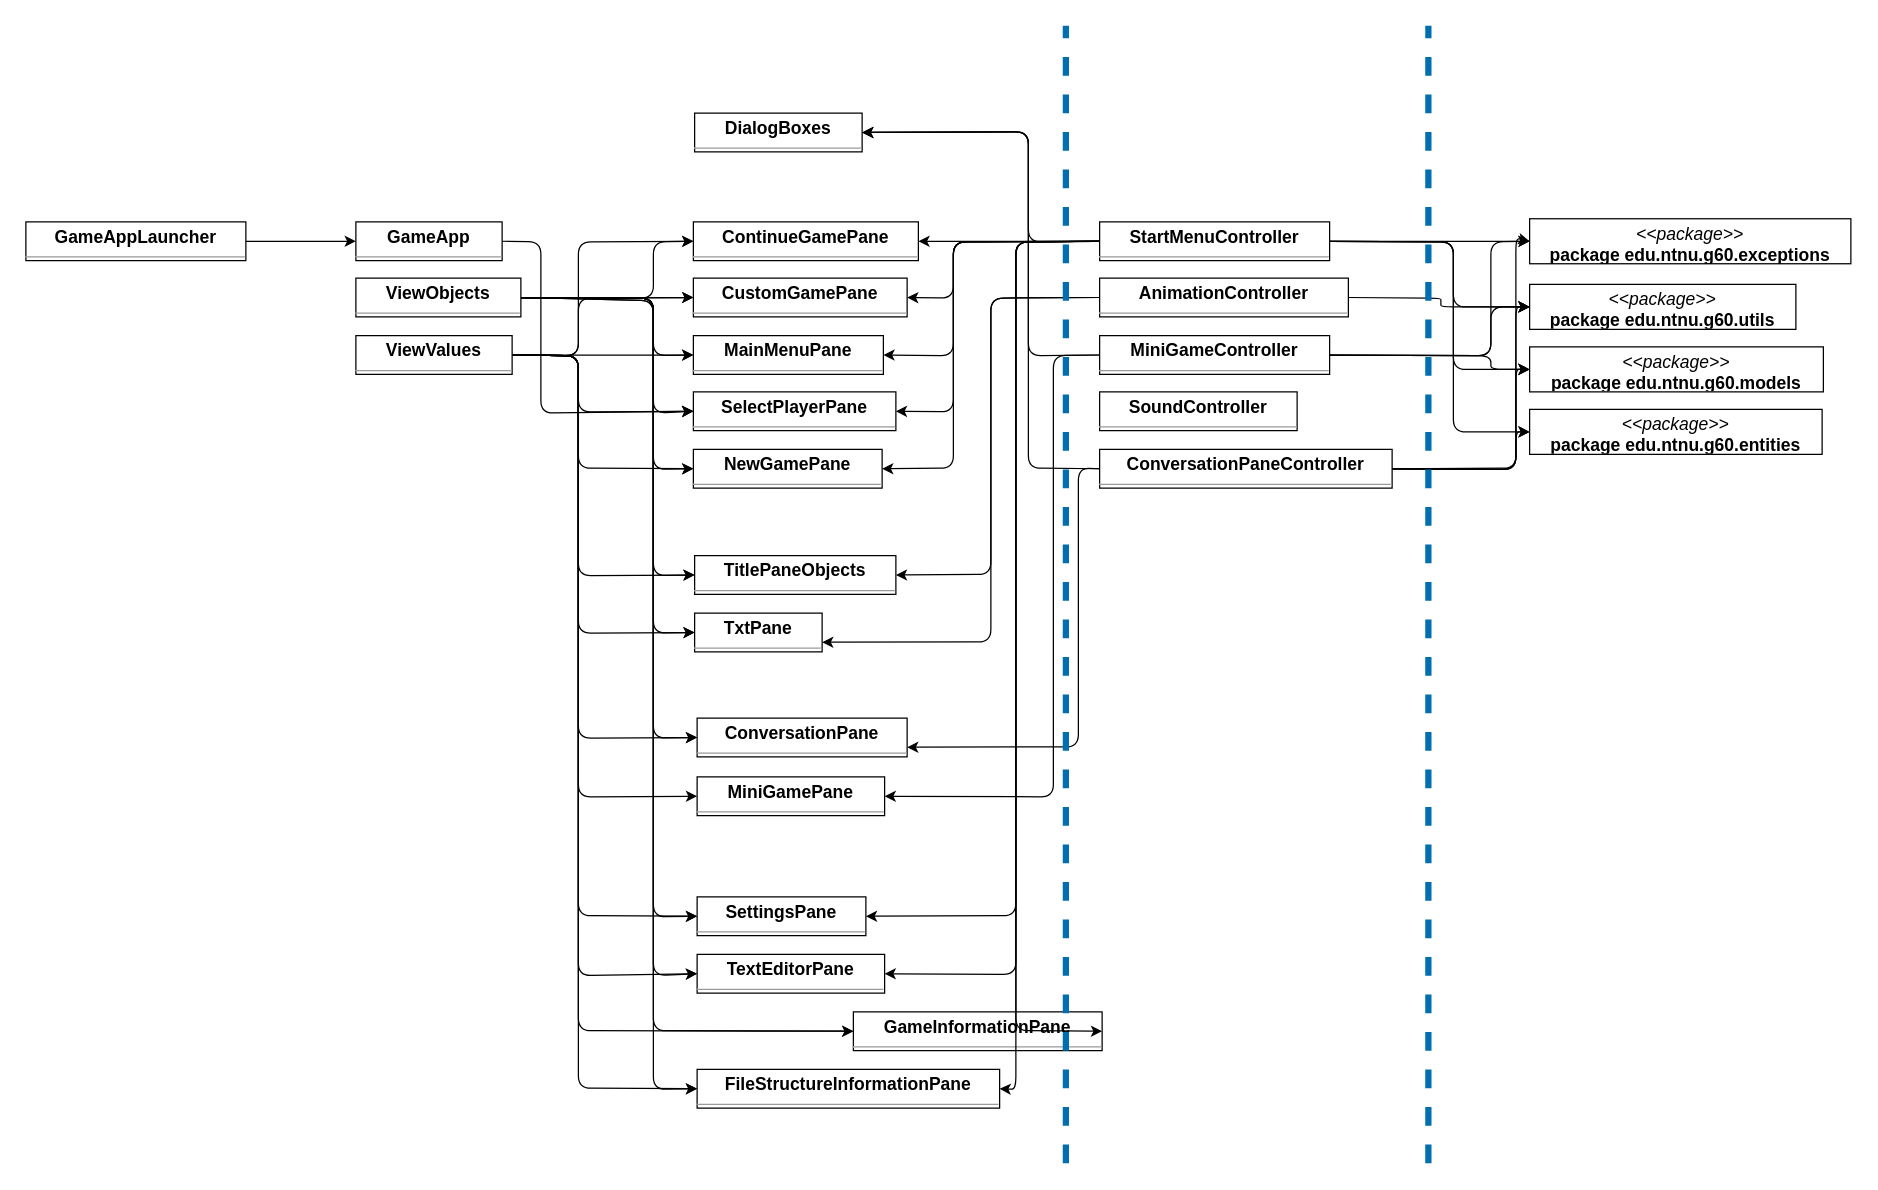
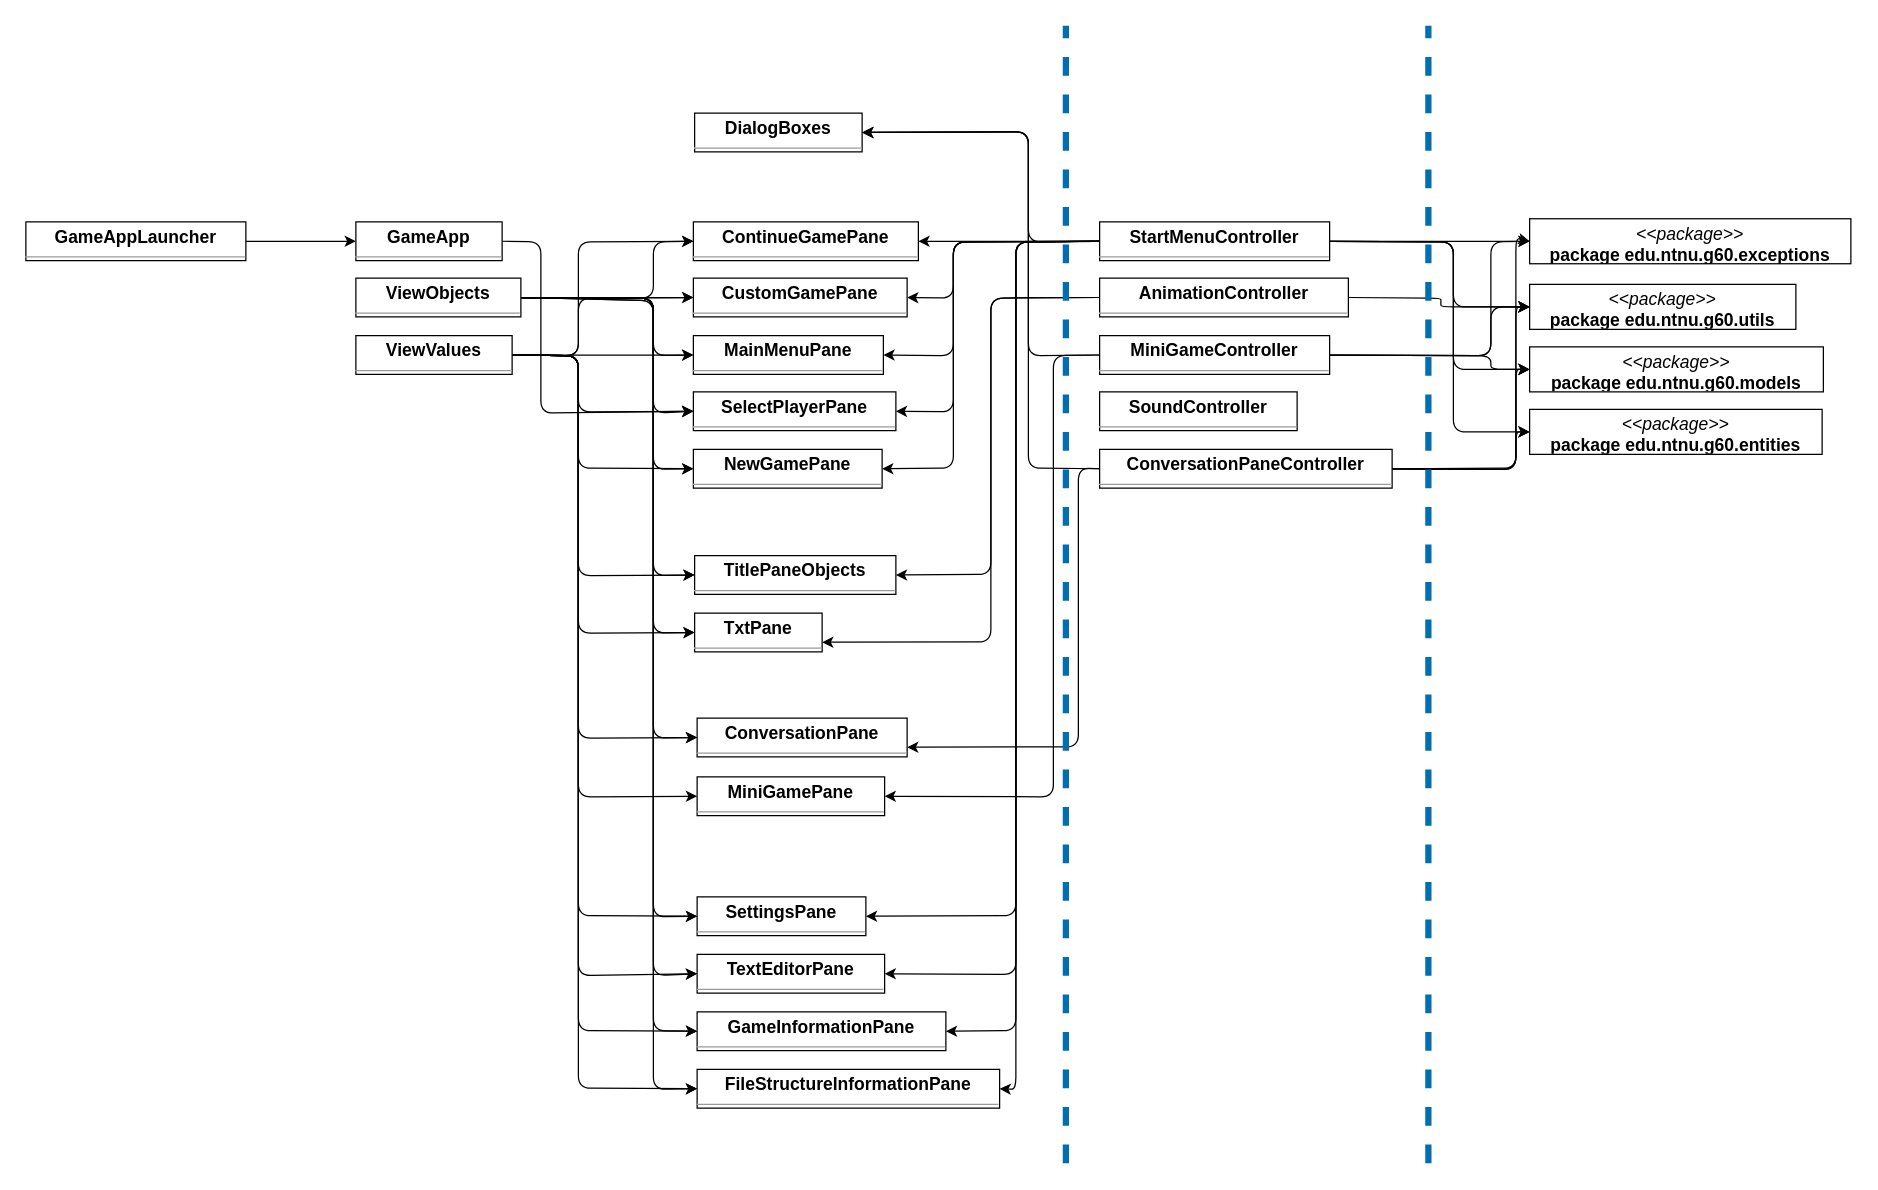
node "GameInformationPane": moved (978, 1031) -> (821, 1031)
